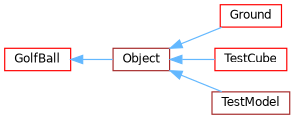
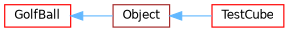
node "Ground": removed
node "TestModel": removed
